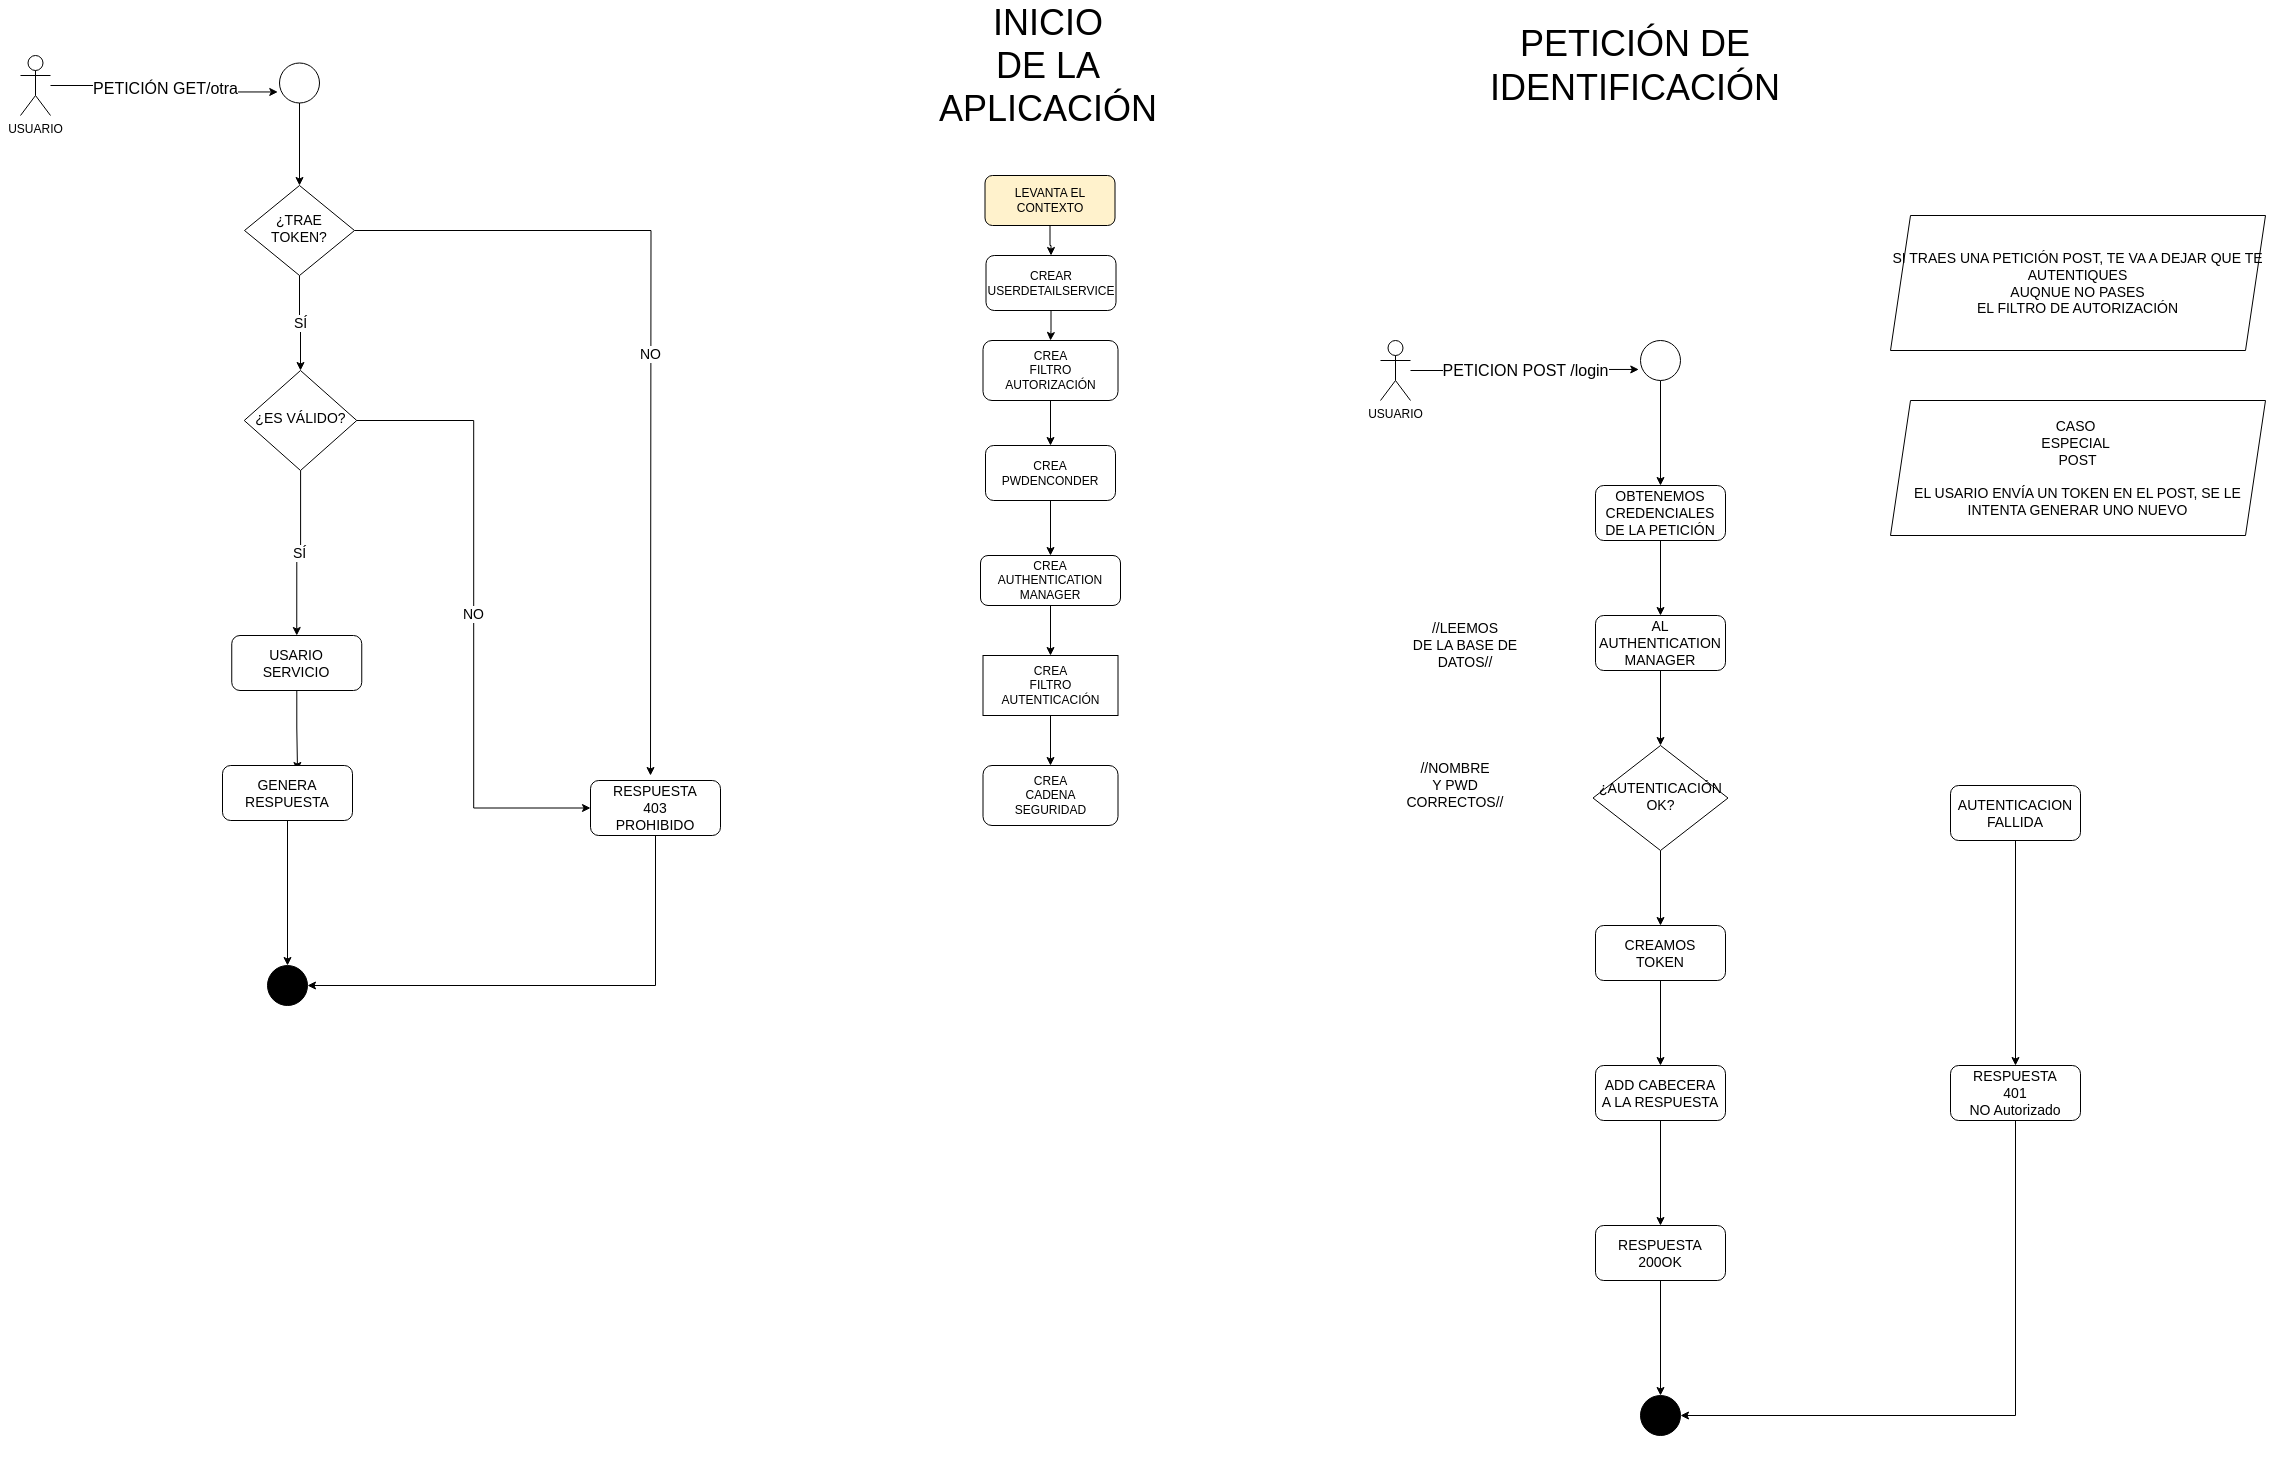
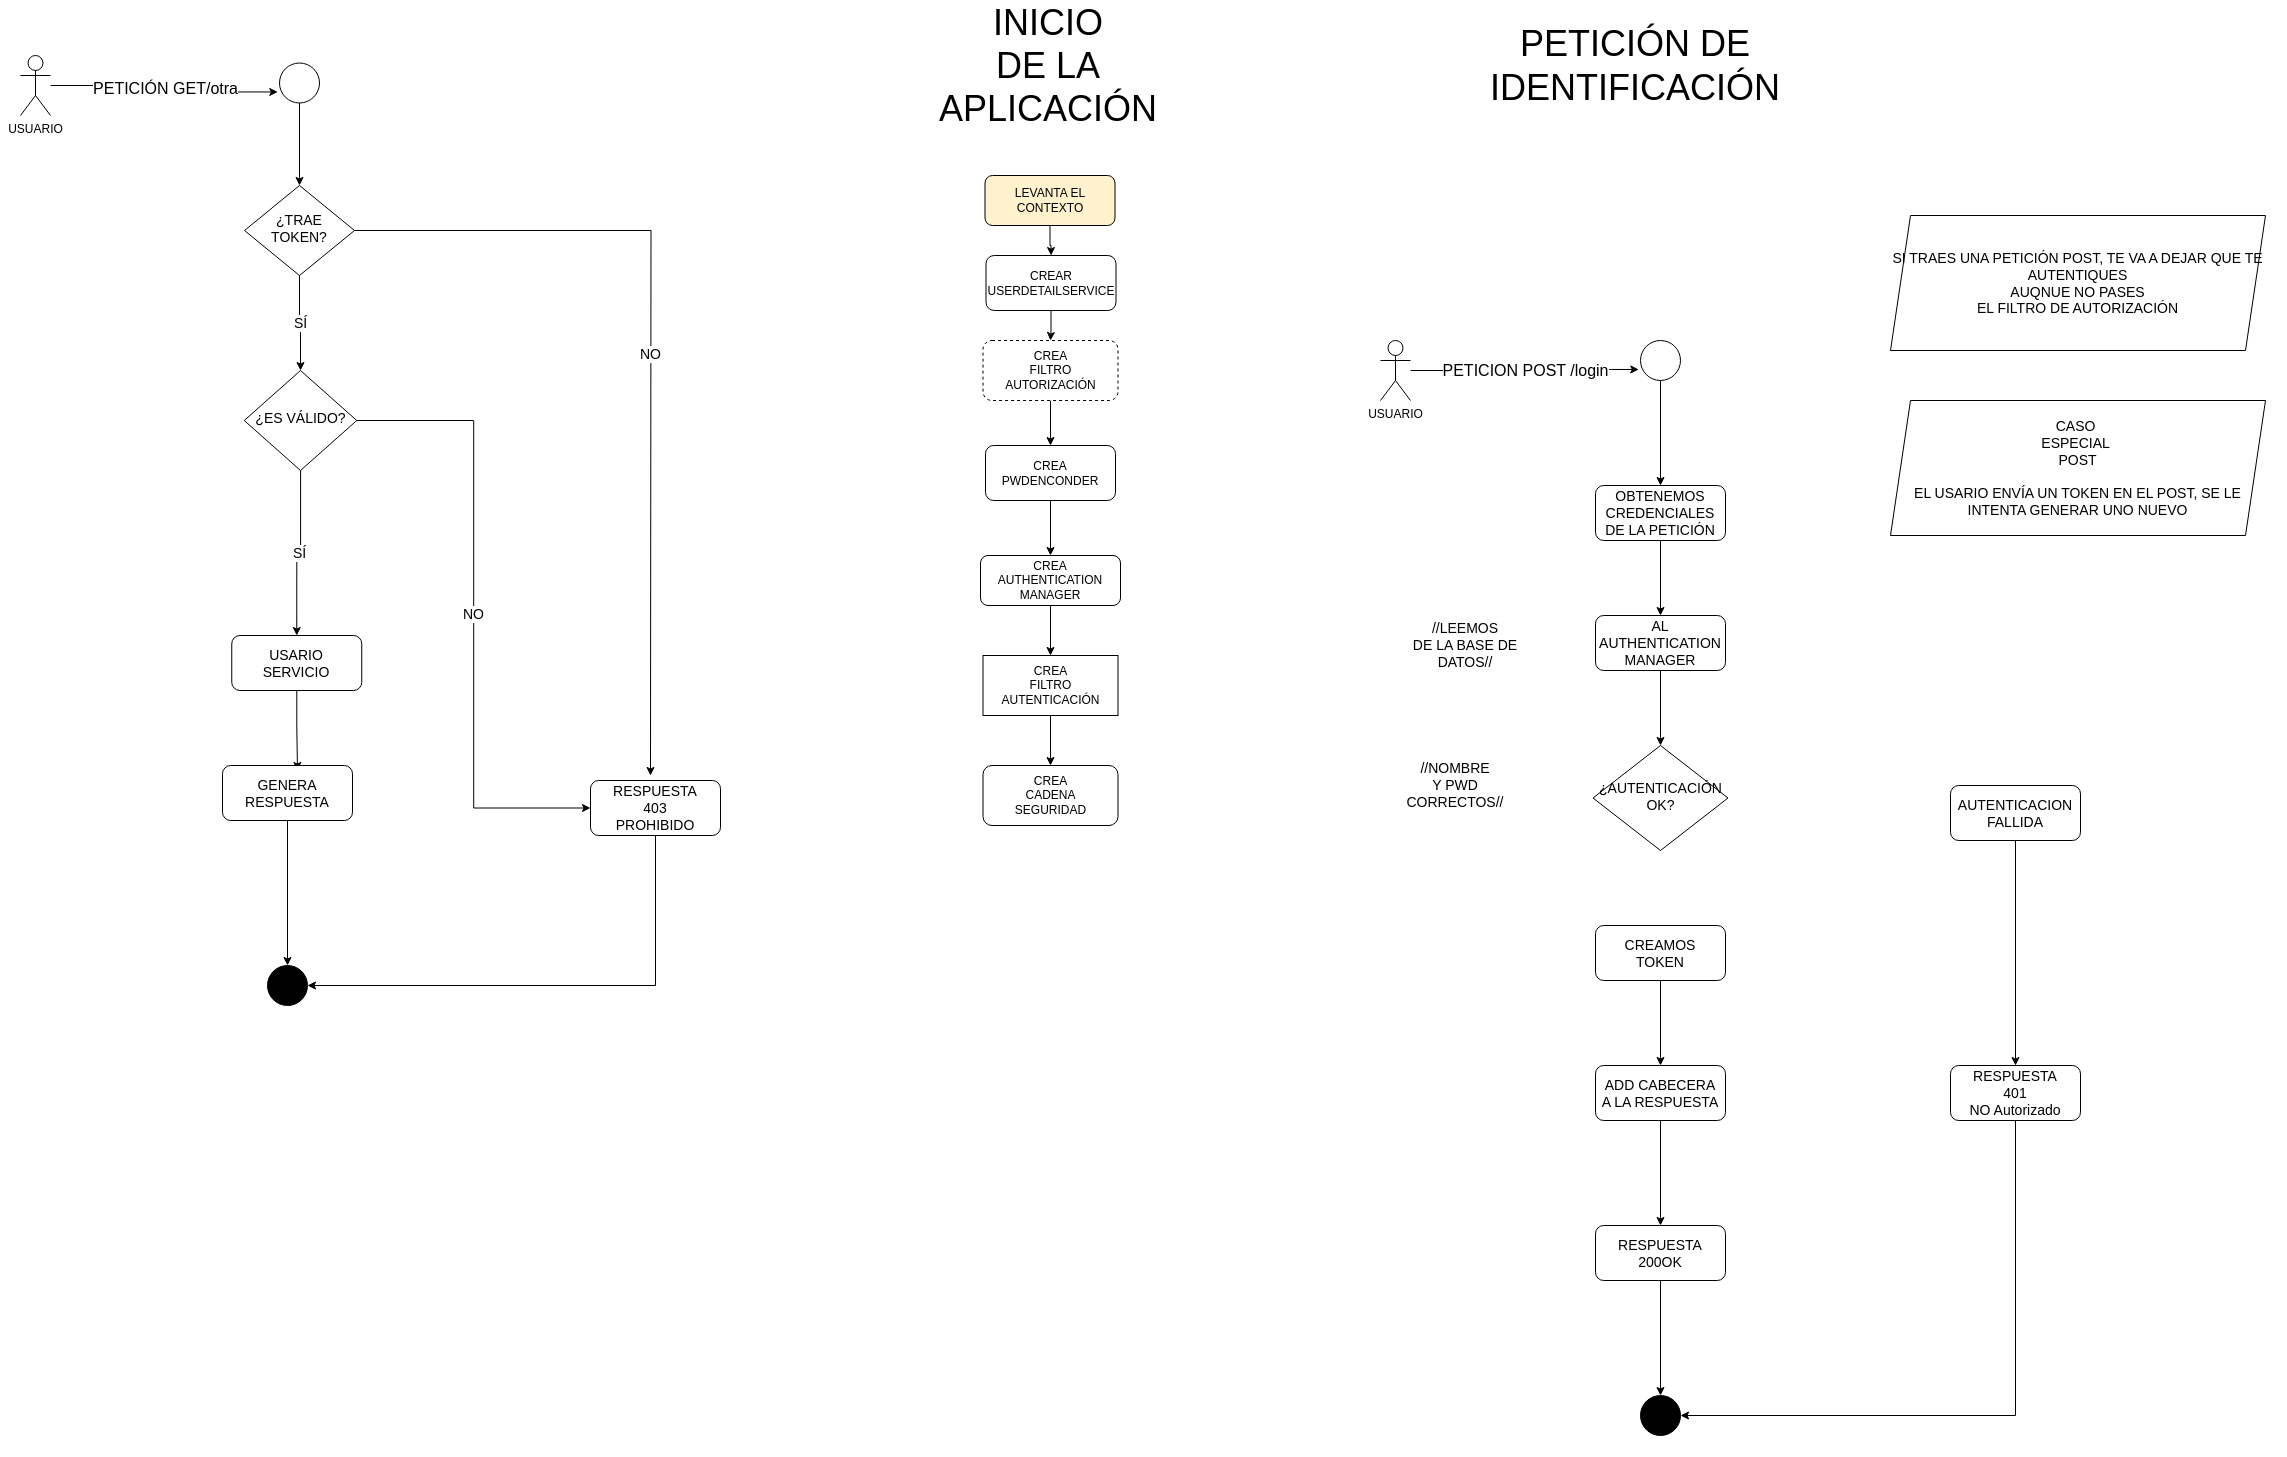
node "CREA FILTRO AUTORIZACIÓN": style solid -> dashed
edge "¿AUTENTICACIÓN OK?" -> "CREAMOS TOKEN": removed
